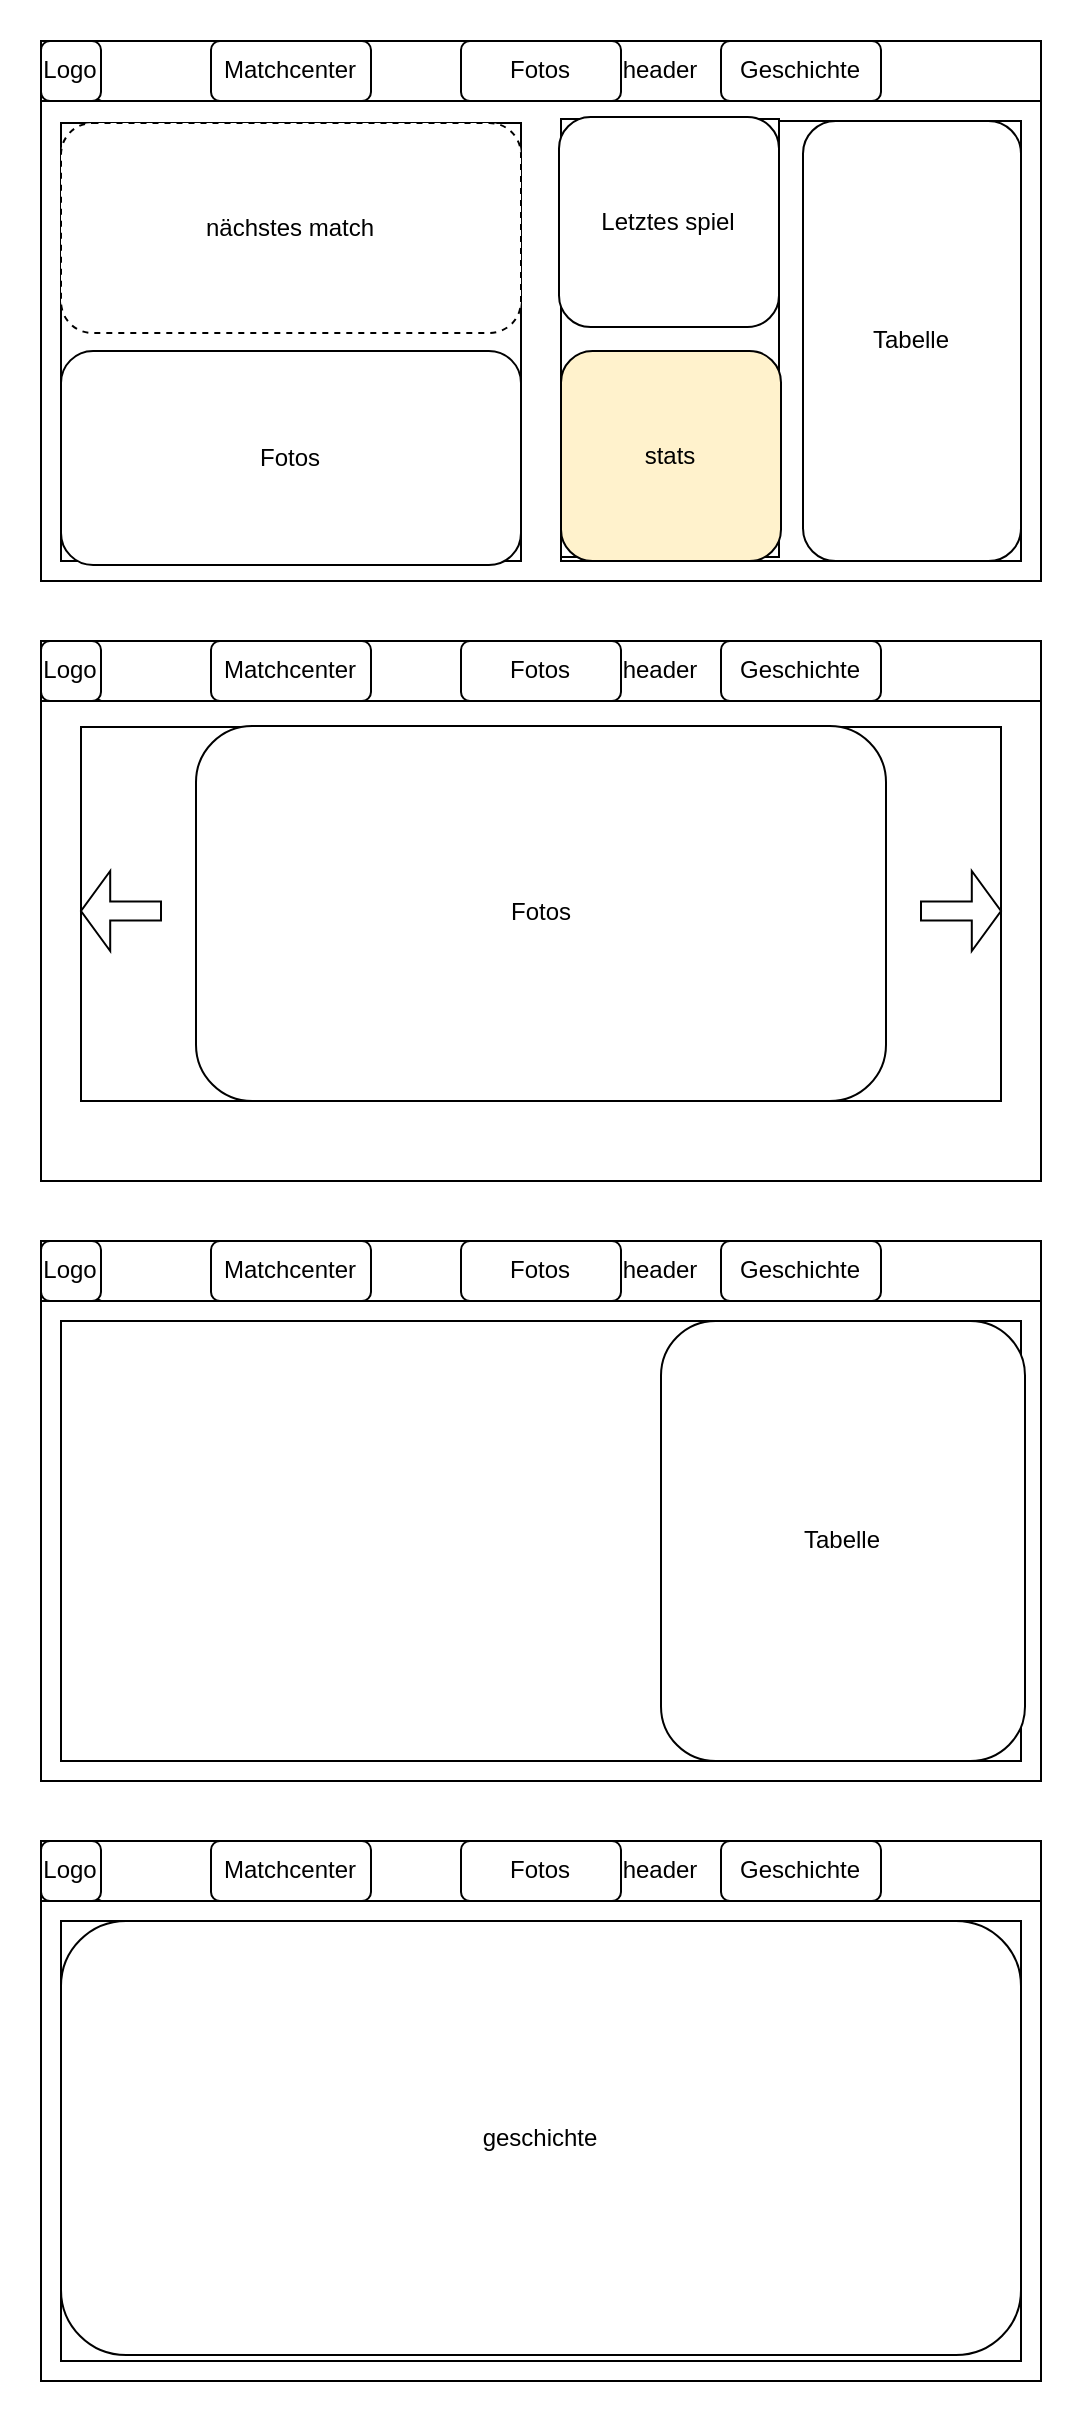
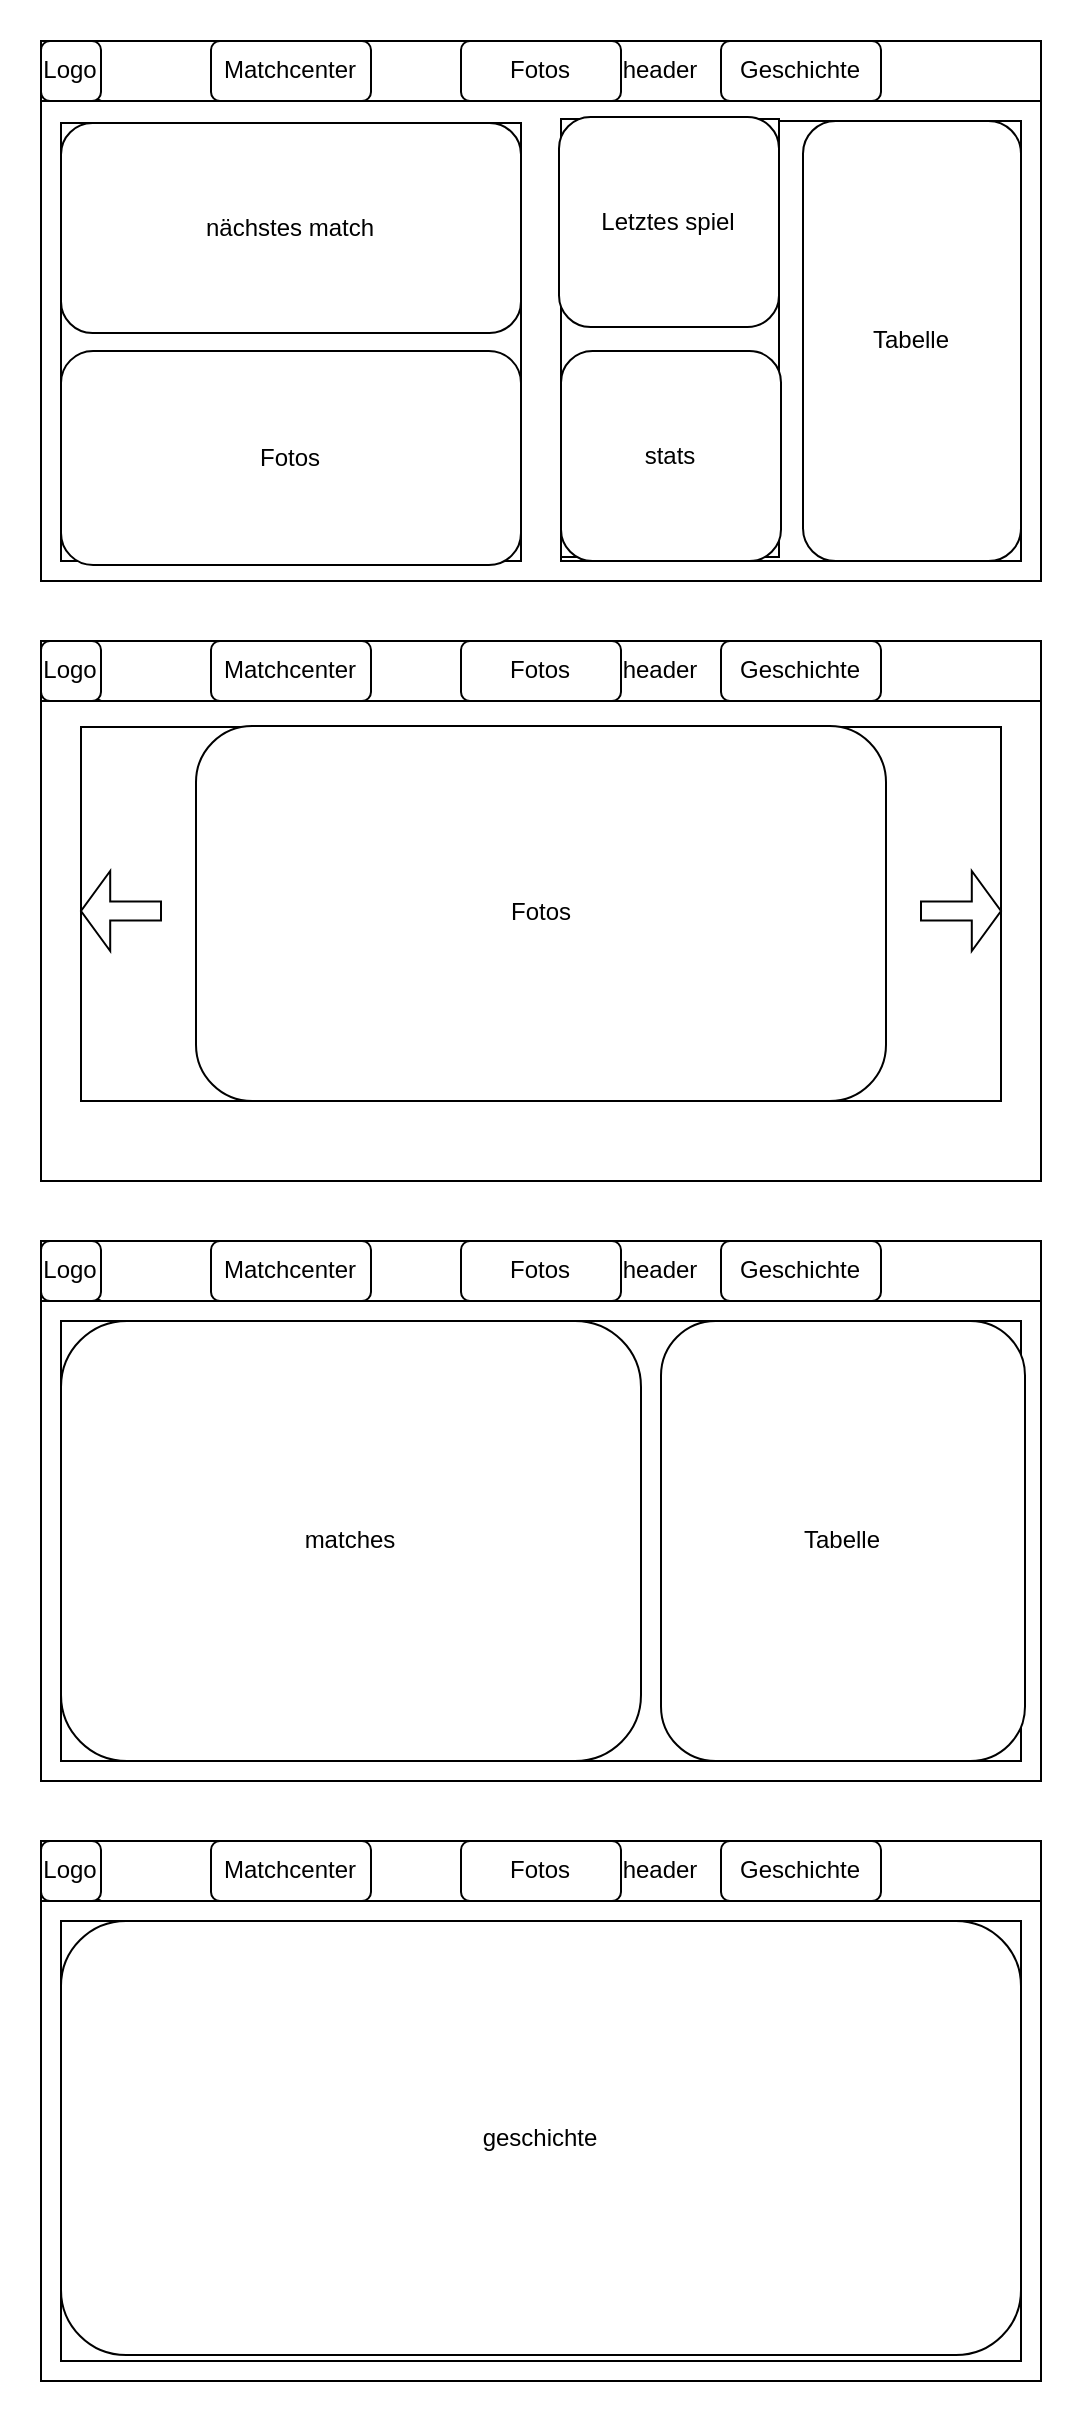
node "nächstes match": style dashed -> solid
node "stats": fillcolor #fff2cc -> #ffffff
node "matches": added
